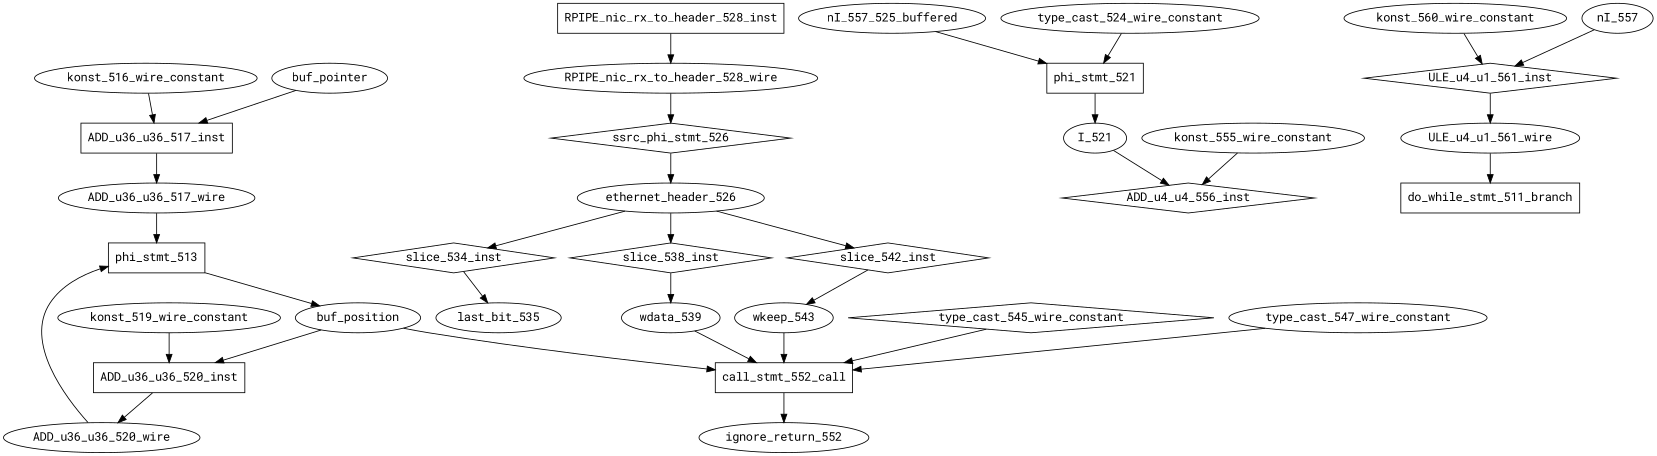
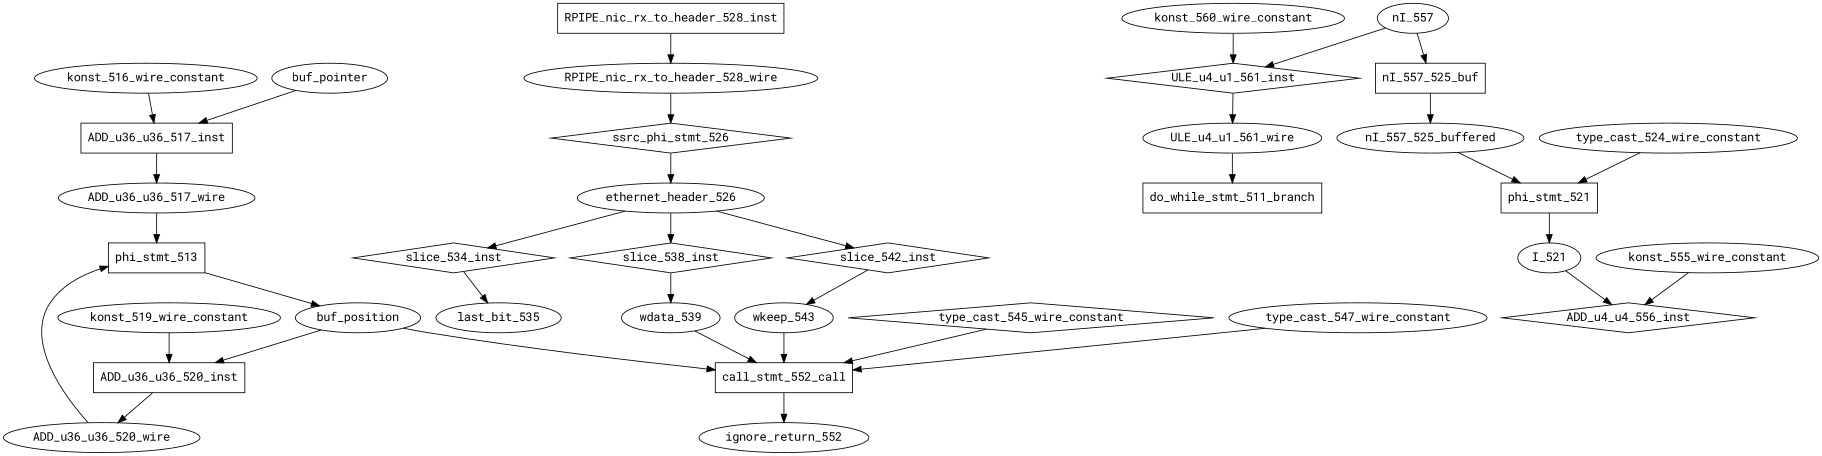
node "nI_557_525_buf": added
